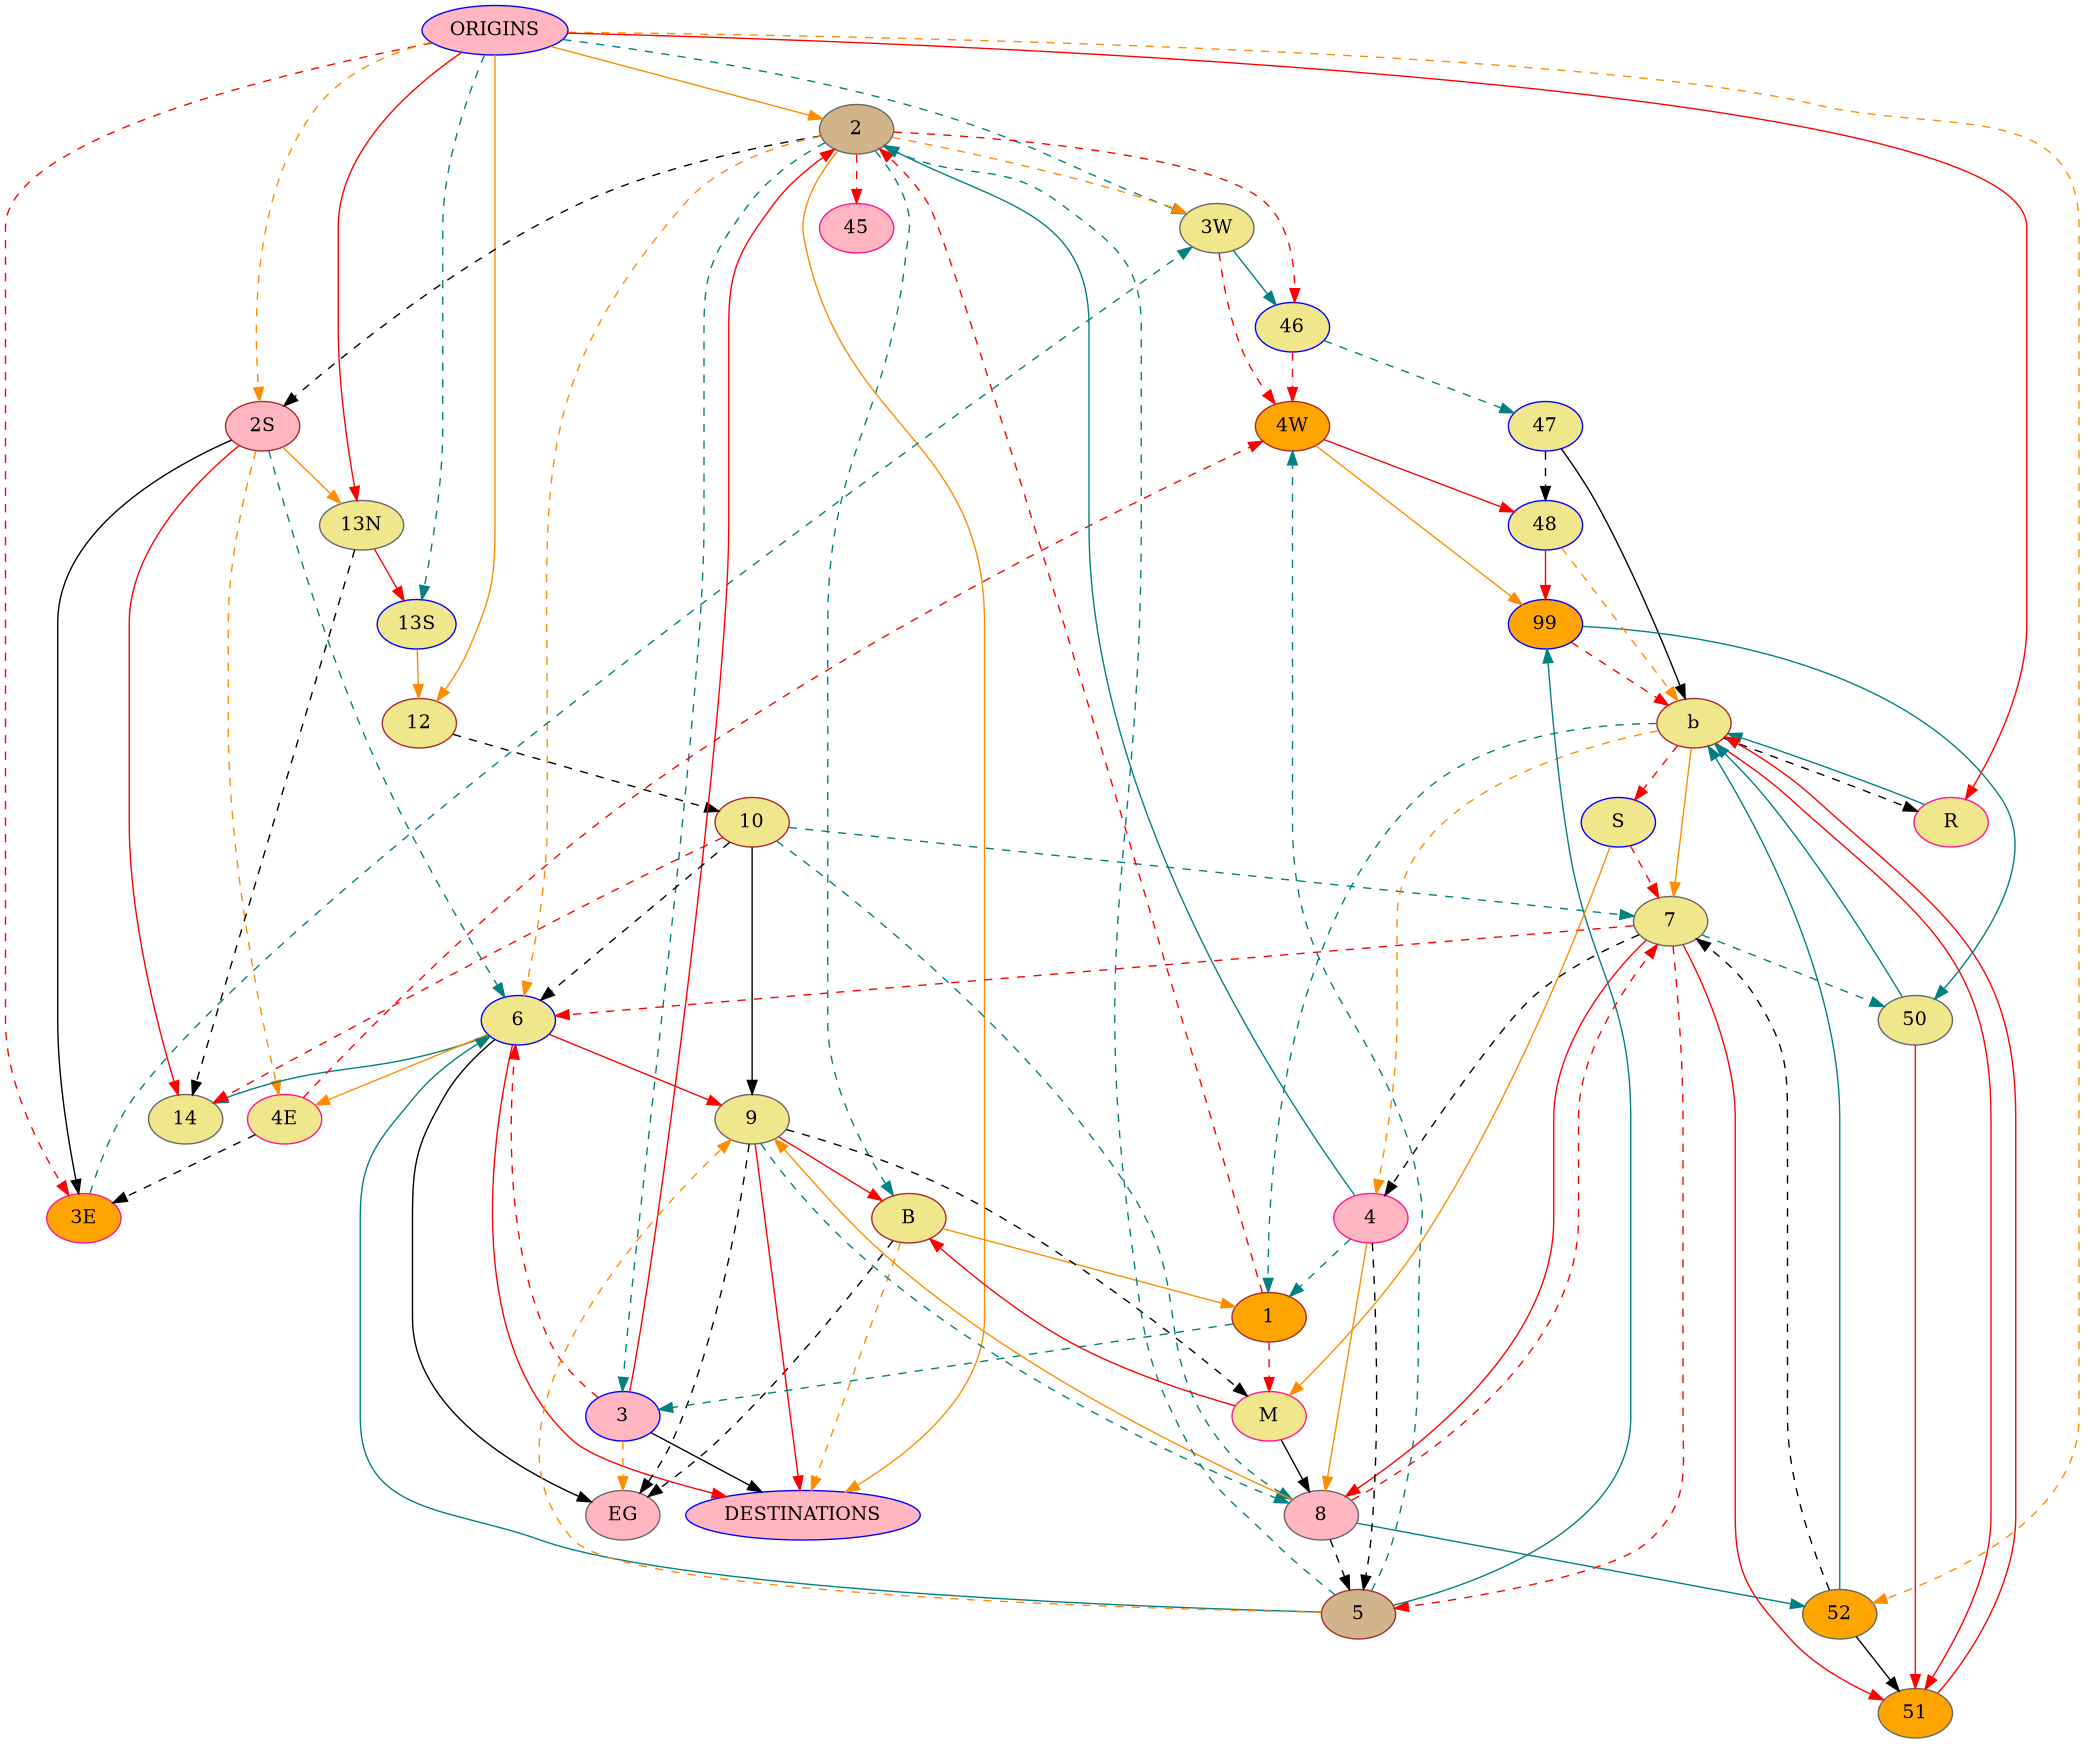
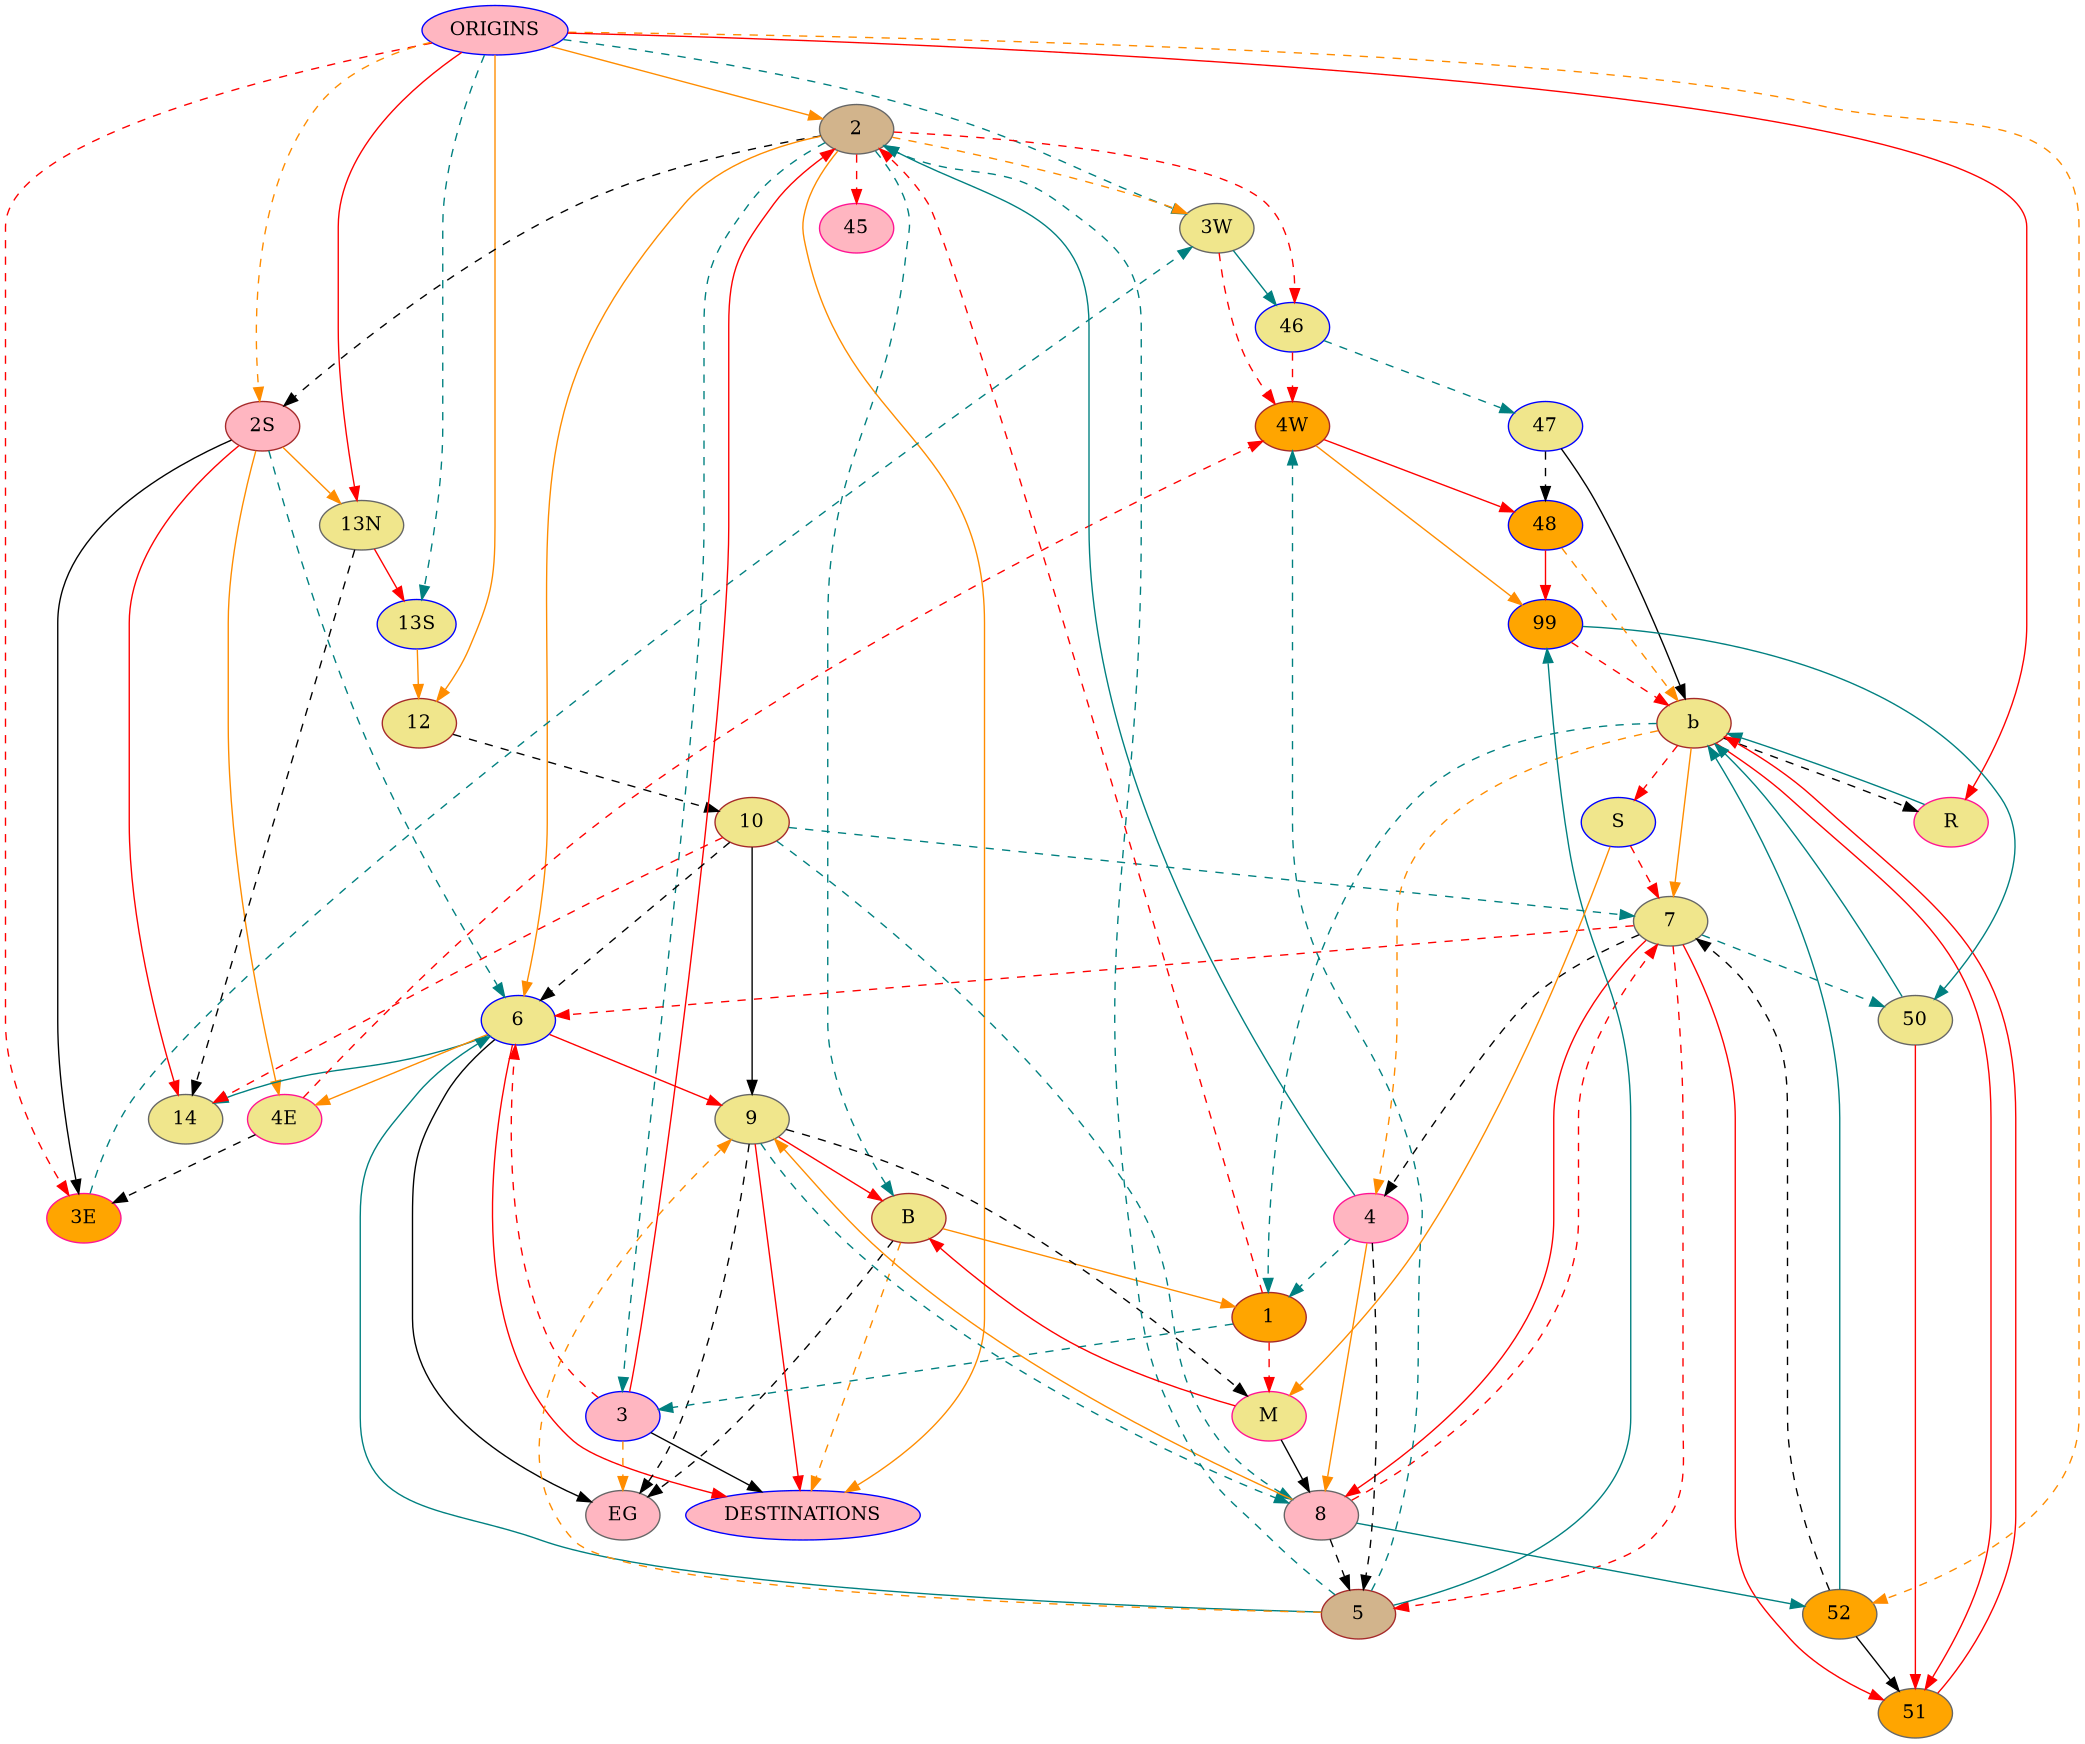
edge "2" -> "6": style dashed -> solid
node "48": fillcolor khaki -> orange
edge "2S" -> "4E": style dashed -> solid
